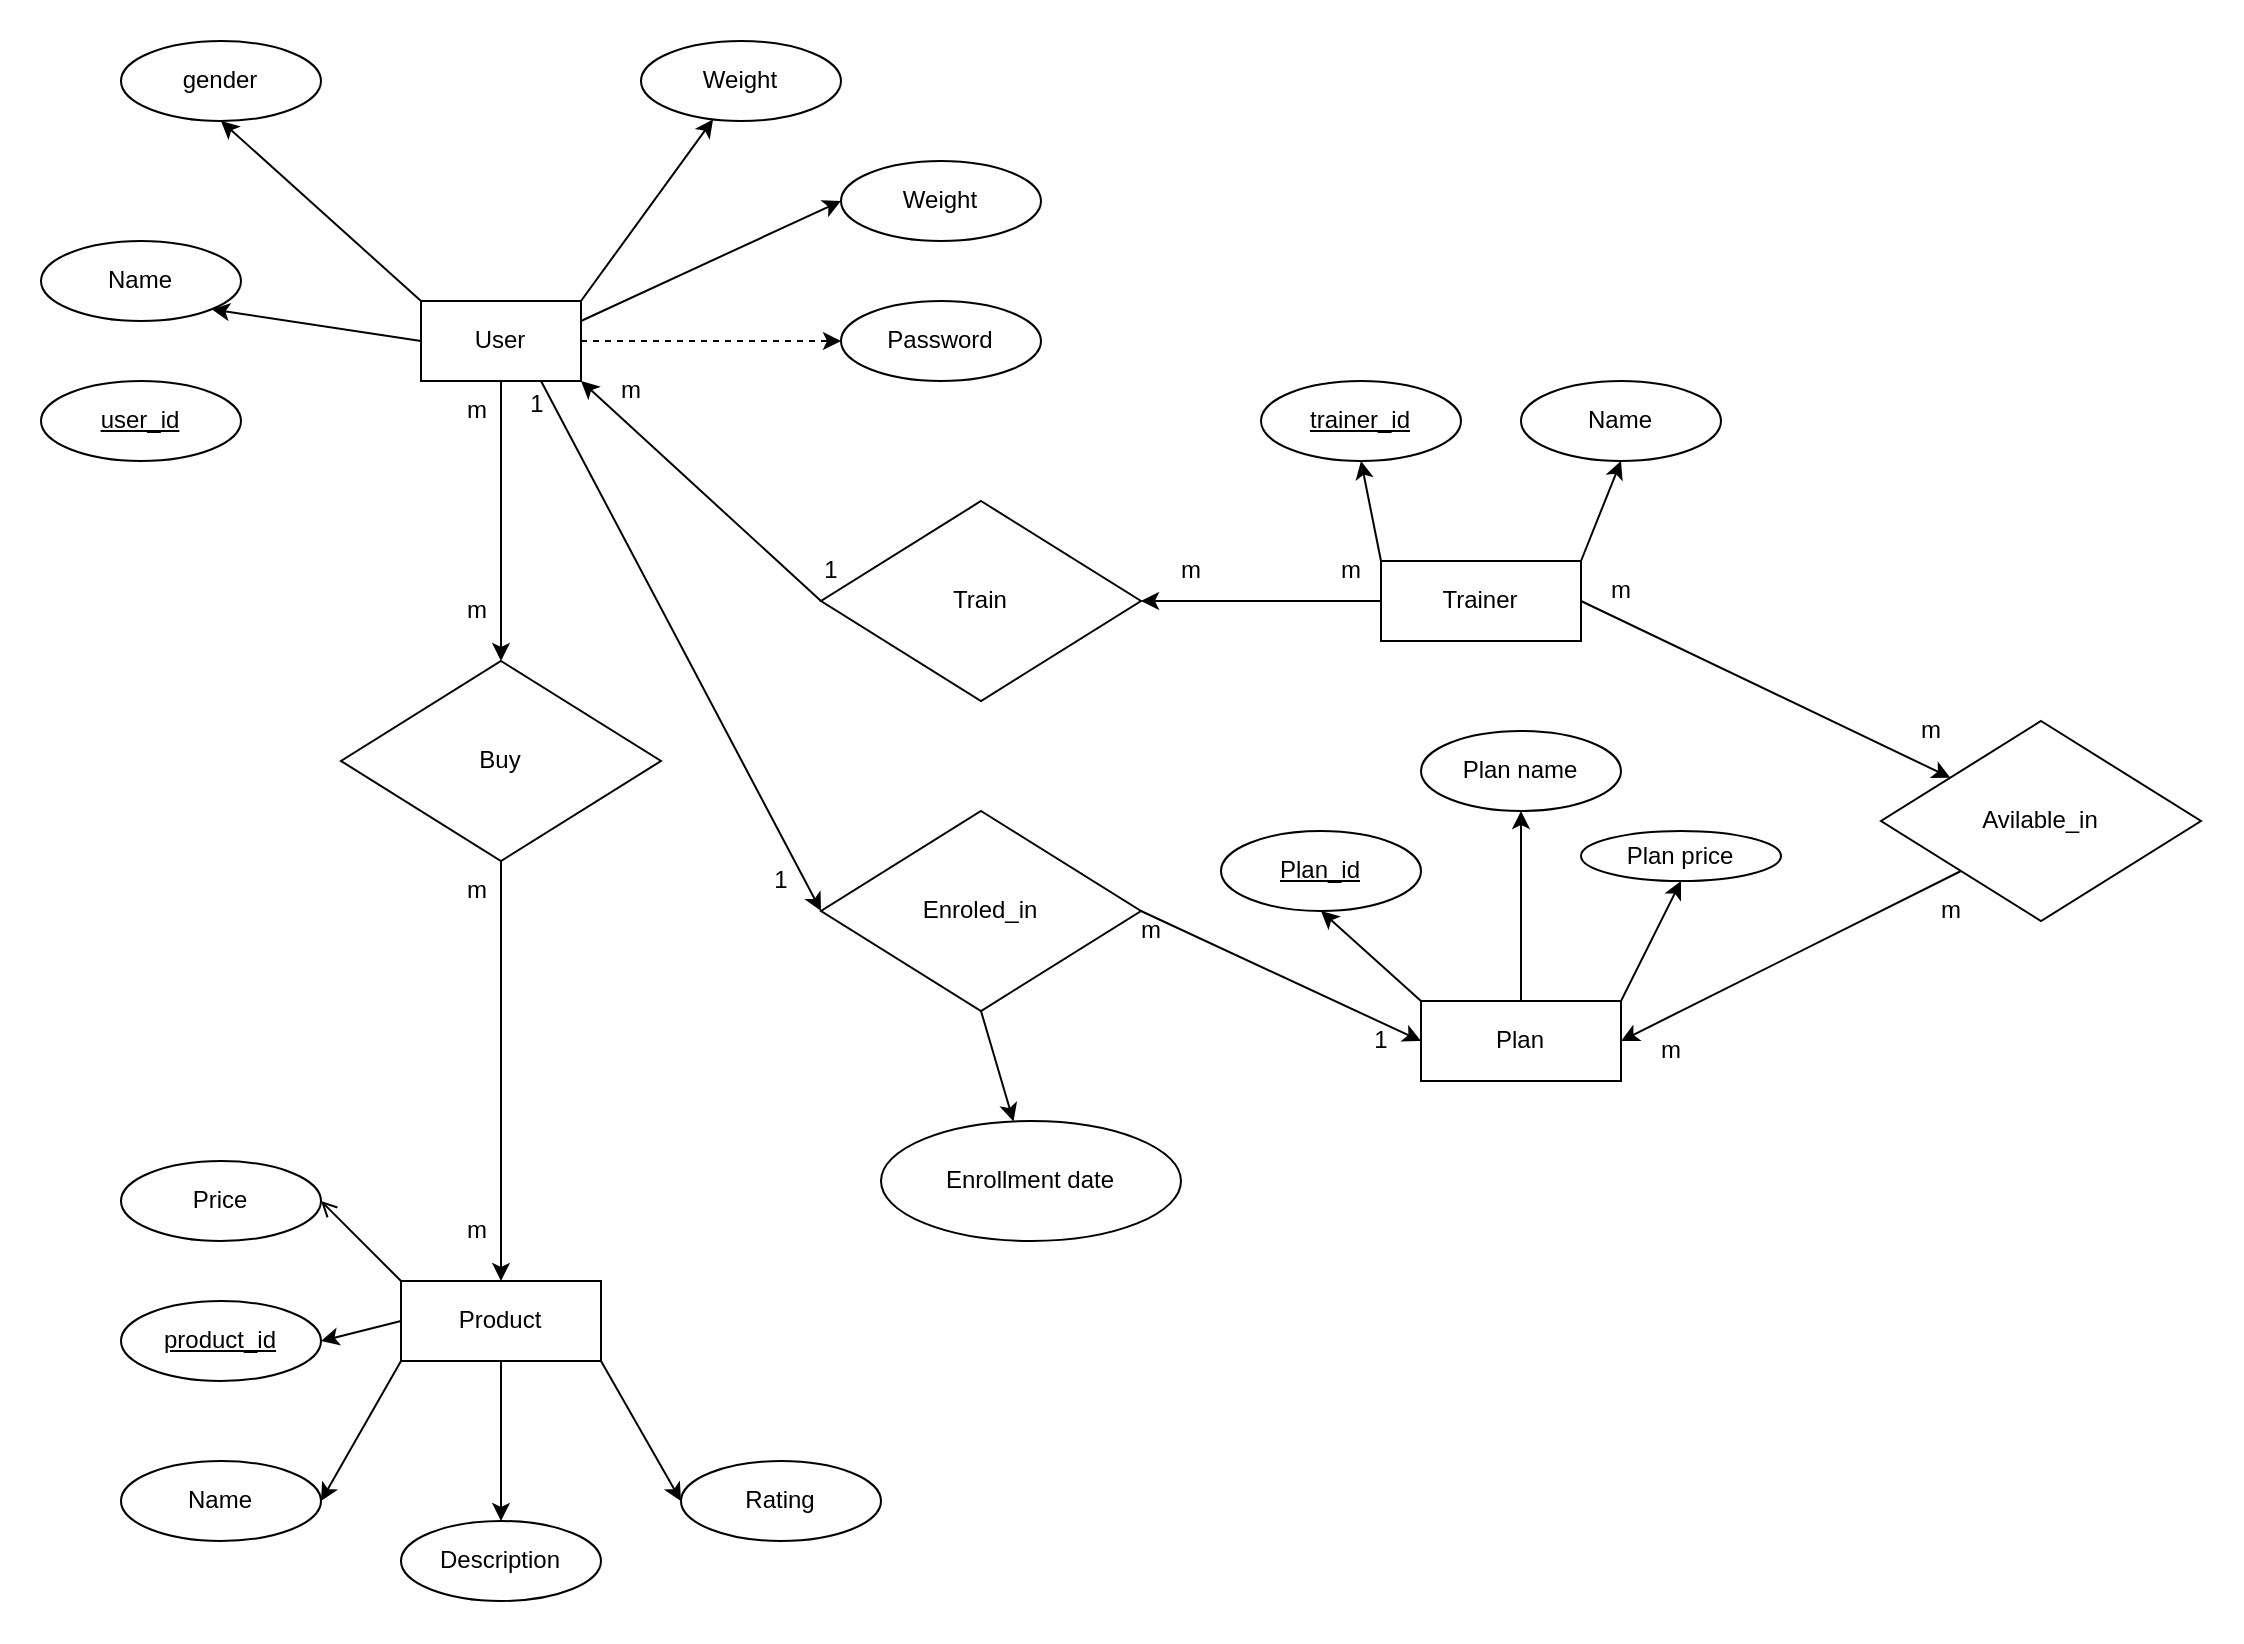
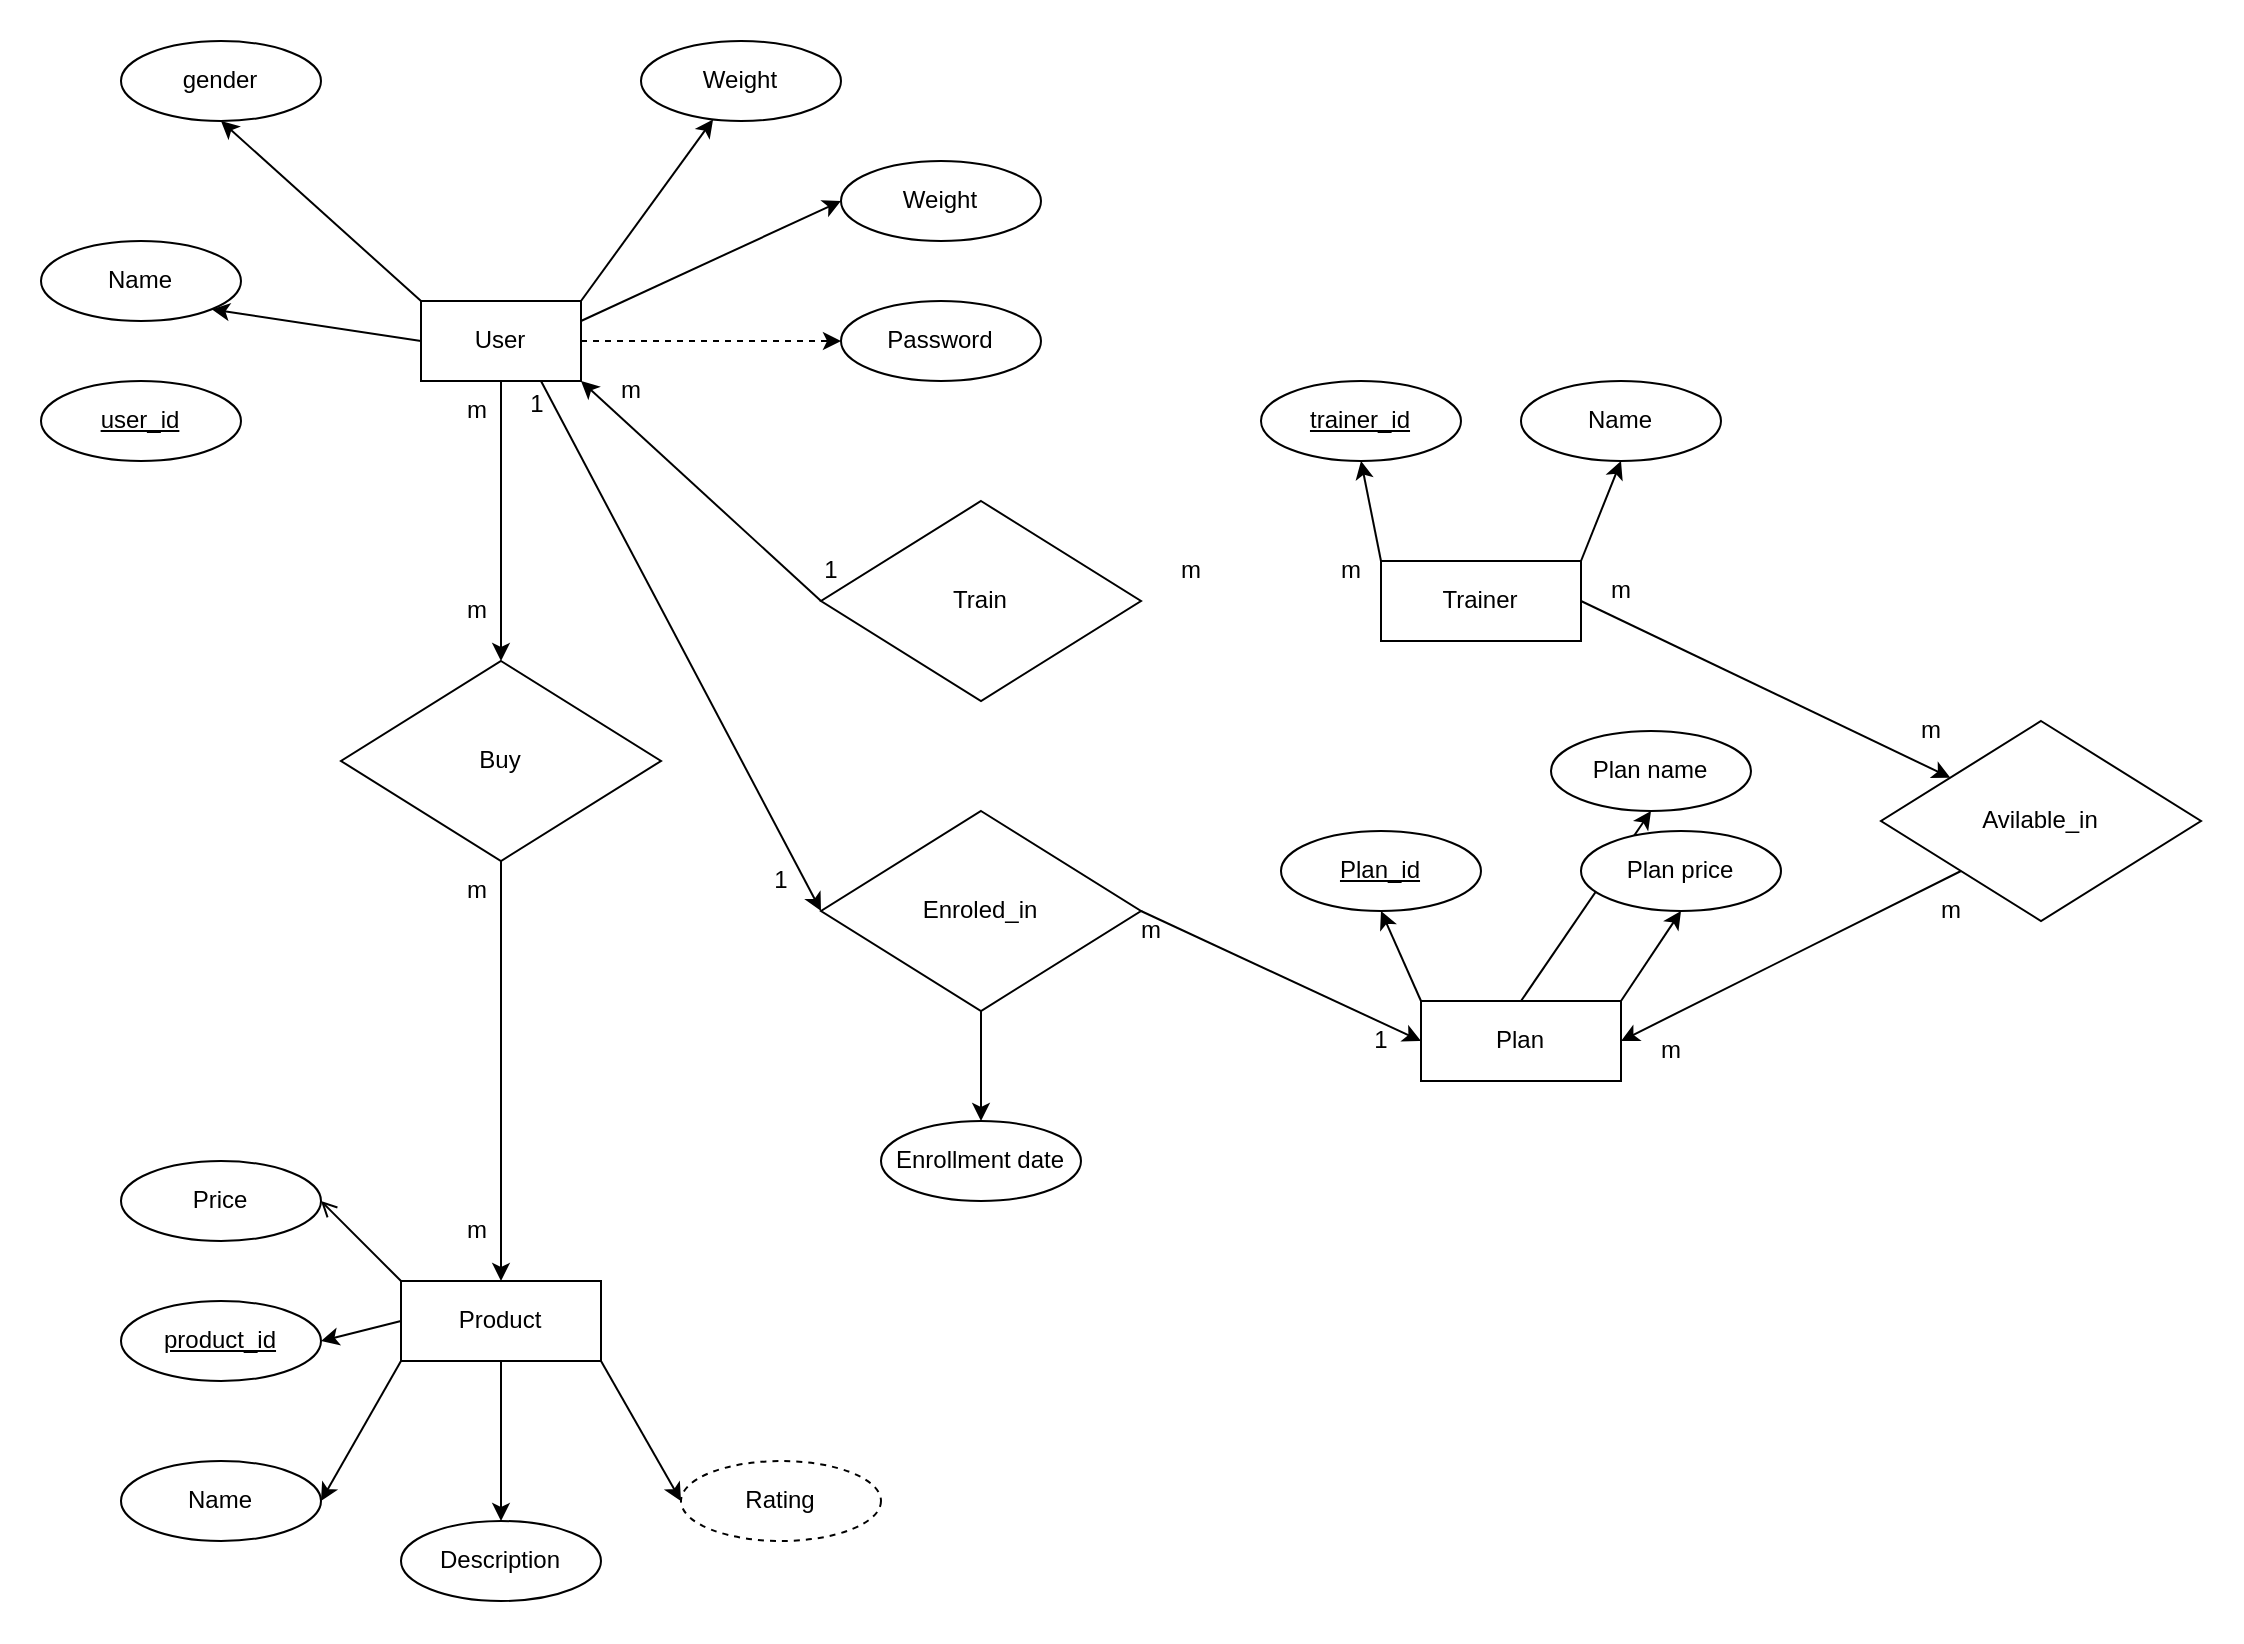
edge "Trainer" -> "Train": removed
node "Plan name": moved (1521, 771) -> (1651, 771)
node "Plan price": size 200x50 -> 200x80
node "Plan_id": moved (1321, 871) -> (1381, 871)
node "Enrollment date": size 300x120 -> 200x80
node "Rating": style solid -> dashed
